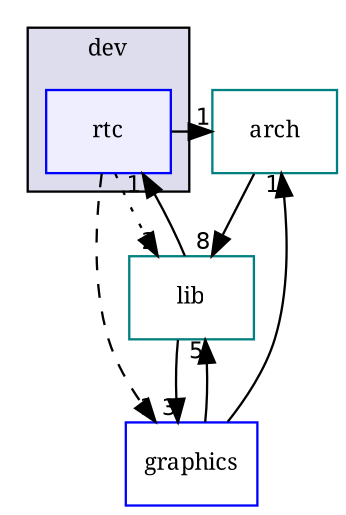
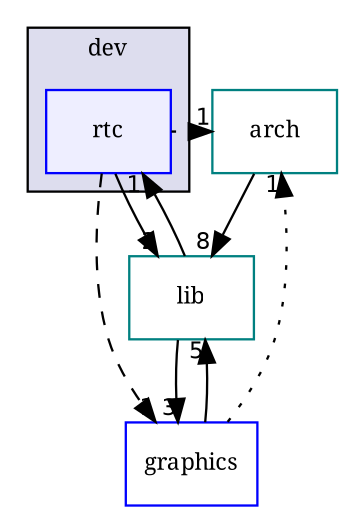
edge "rtc" -> "arch": style solid -> dotted
edge "rtc" -> "lib": style dotted -> solid
edge "graphics" -> "arch": style solid -> dotted
